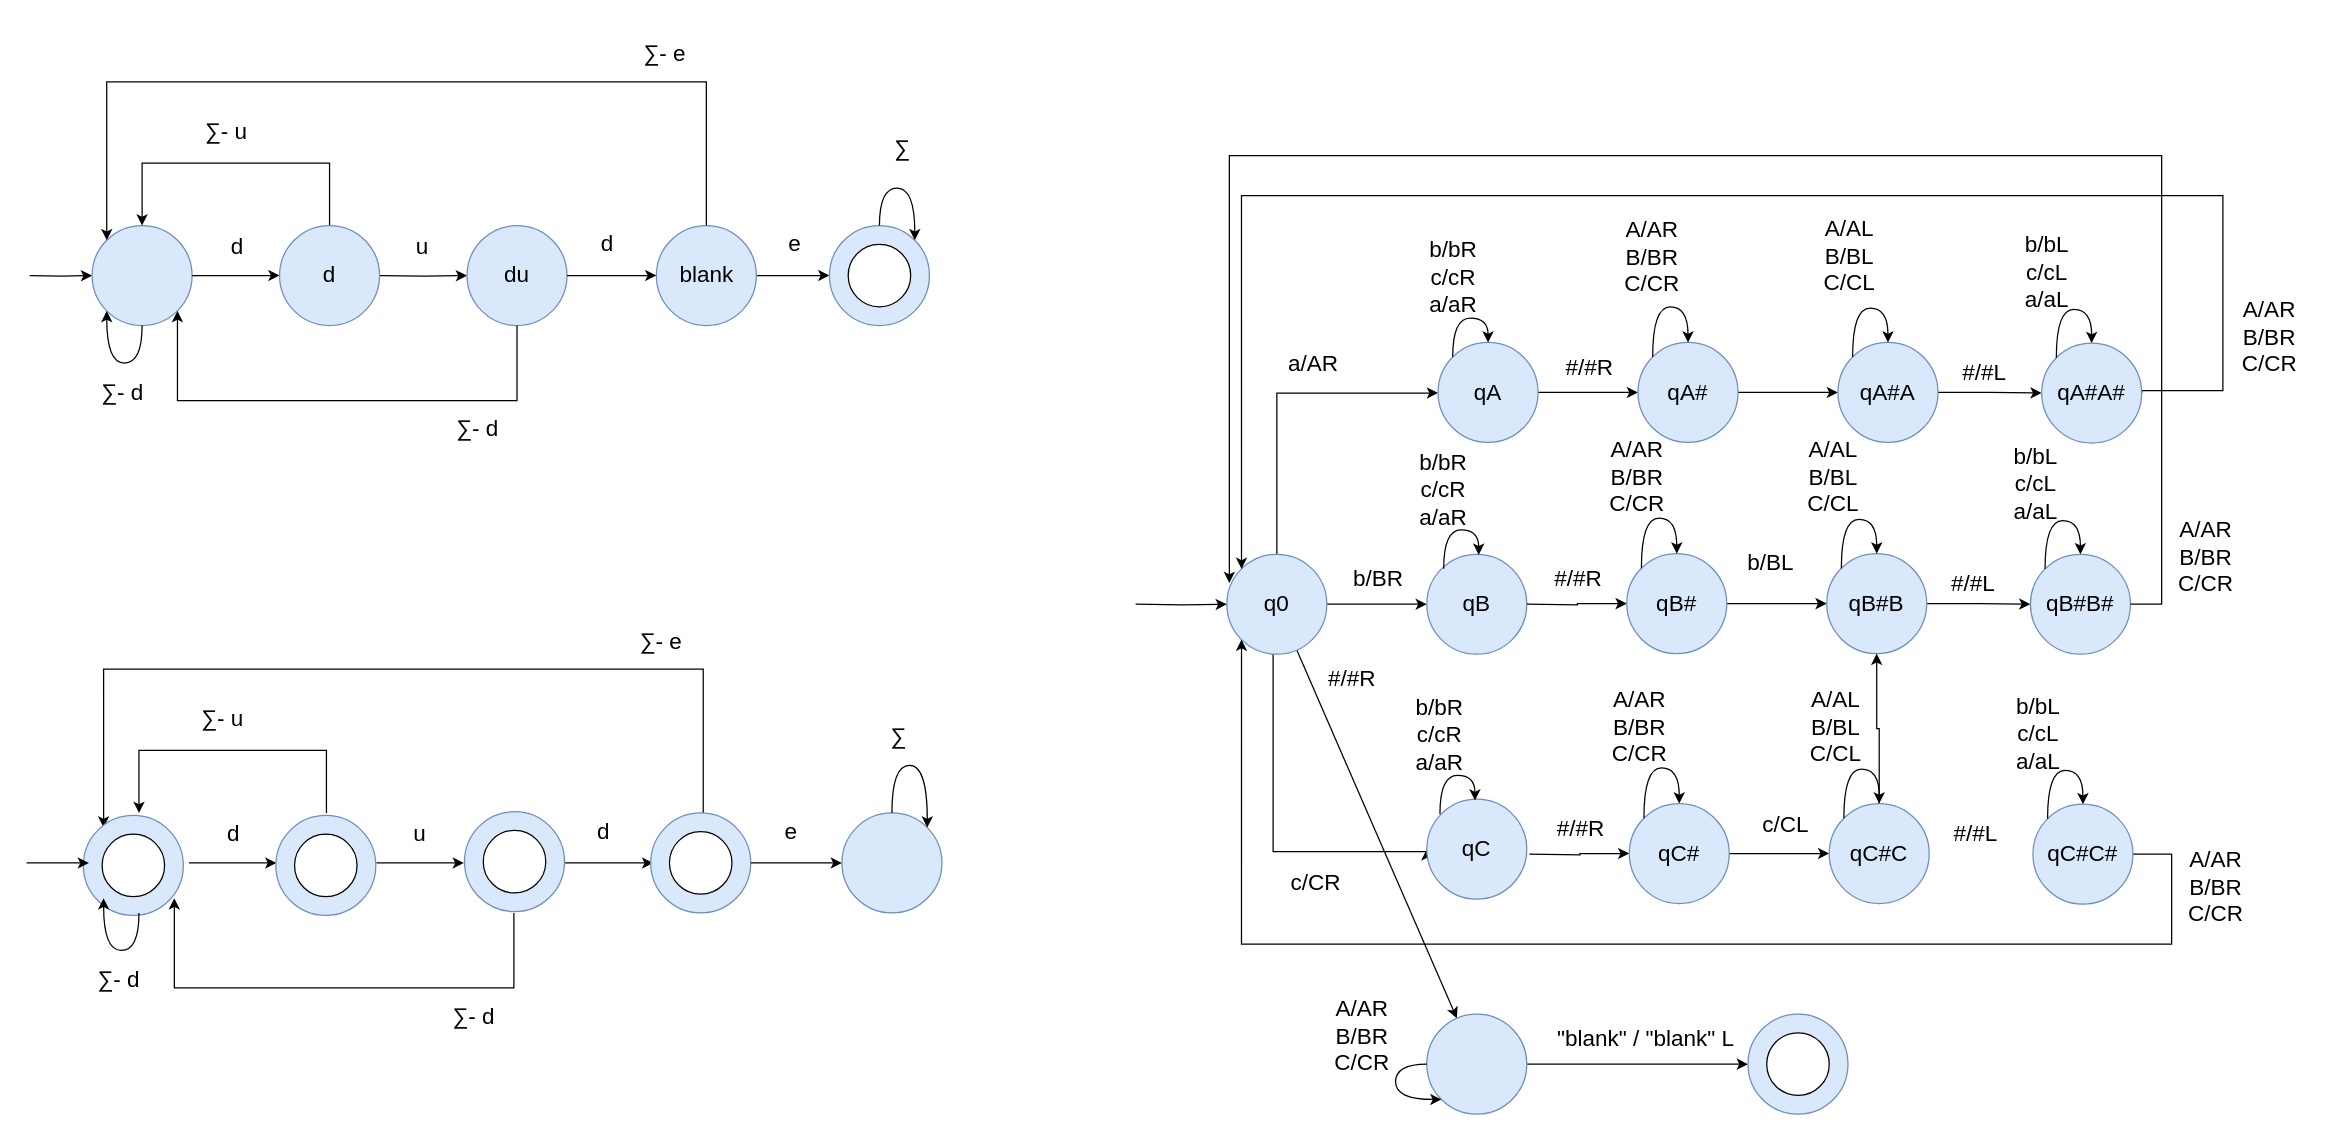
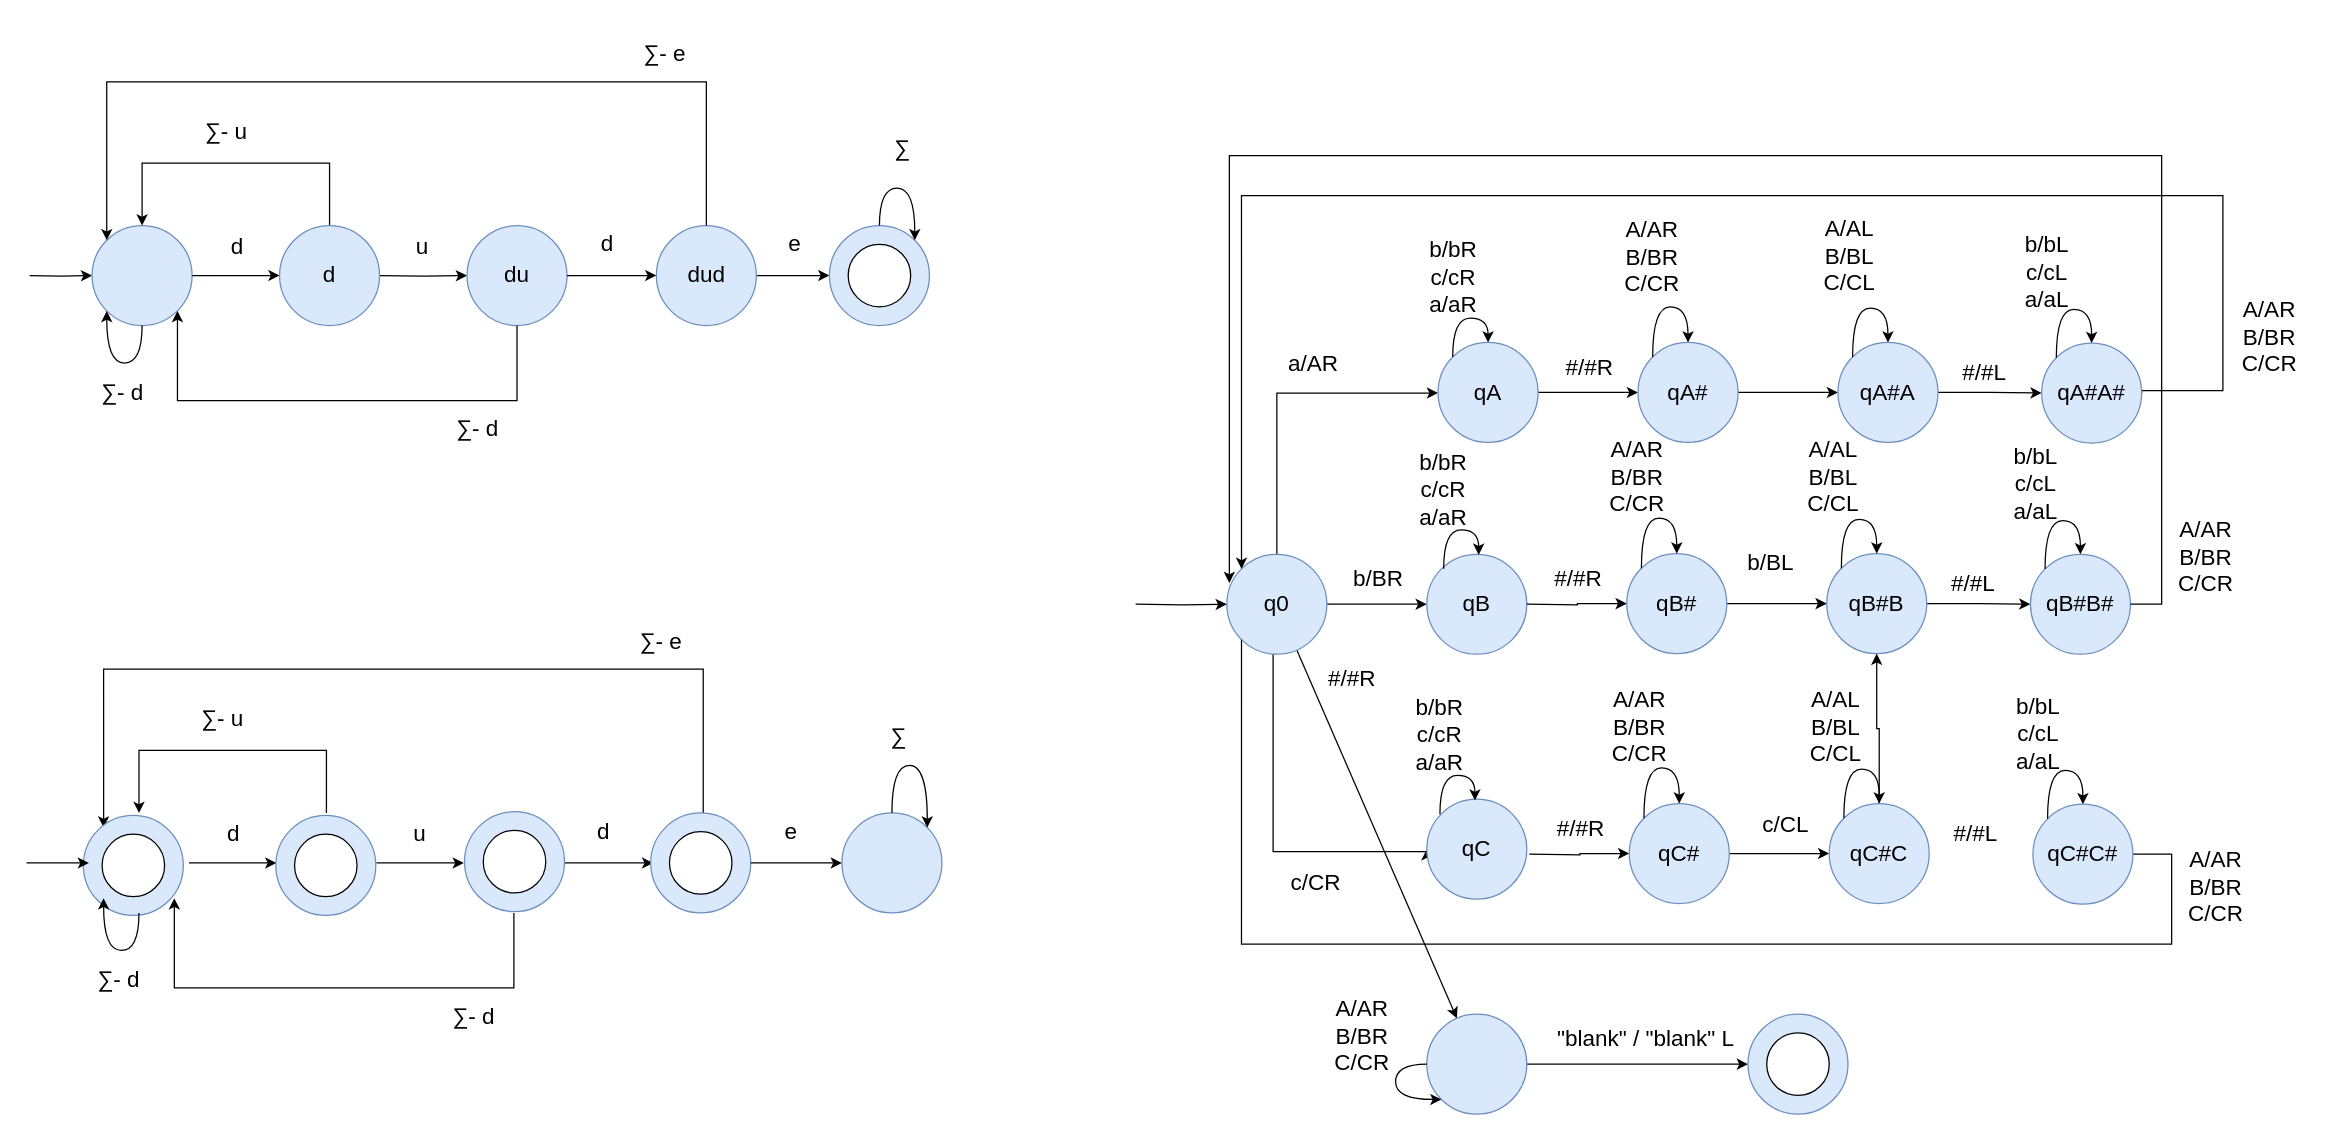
node "blank": label "blank" -> "dud"
edge "qC#C#" -> "q0": arrowhead classic -> none
